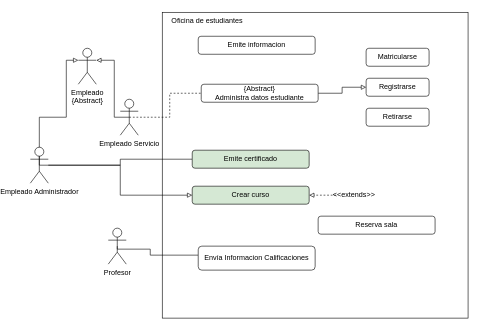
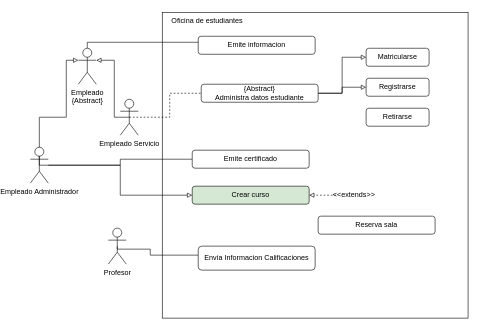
edge "Emite informacion" -- "Empleado {Abstract}": added
edge "{Abstract} Administra datos estudiante" -> "Matricularse": added
node "Emite certificado": fillcolor #d5e8d4 -> #ffffff
